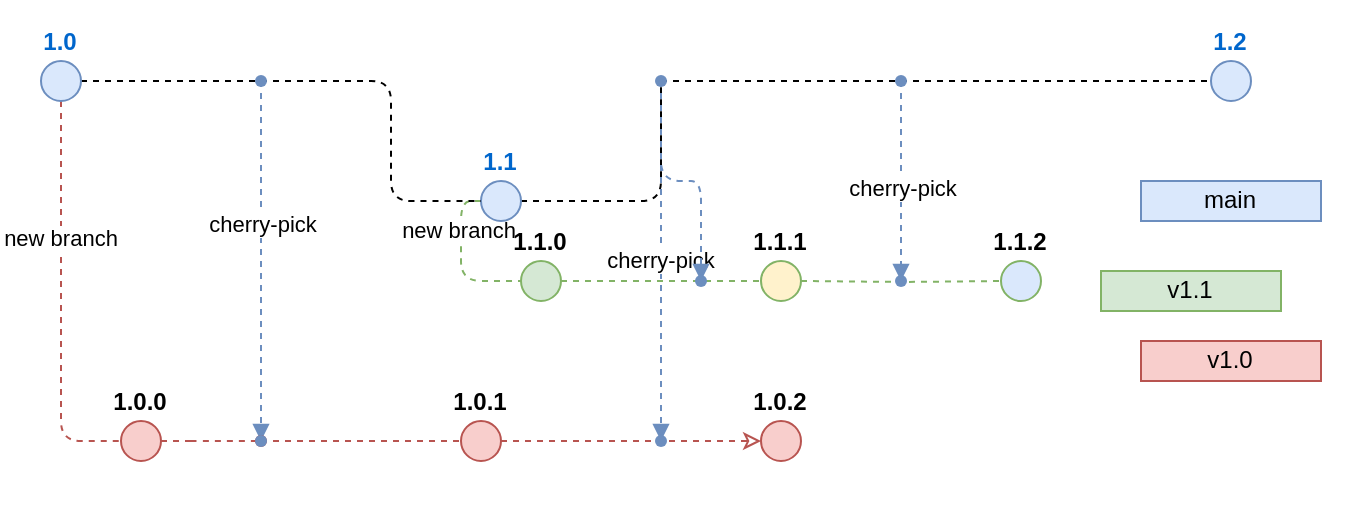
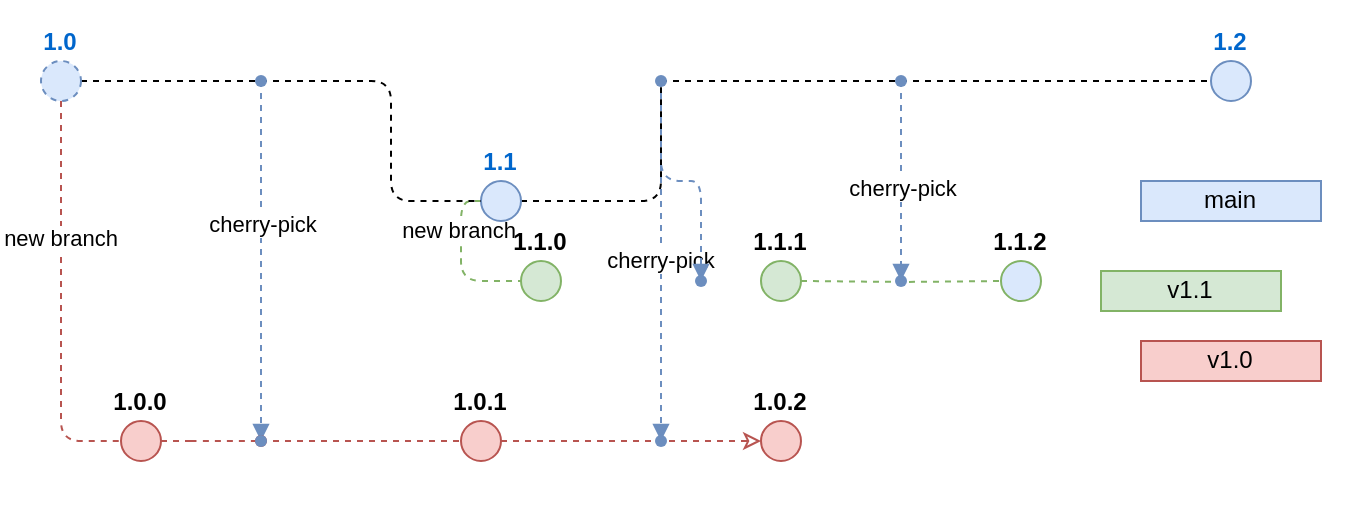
node "1.0": style solid -> dashed
edge "1.1.0" -- "1.1.1": removed
node "1.1.1": fillcolor #fff2cc -> #d5e8d4
